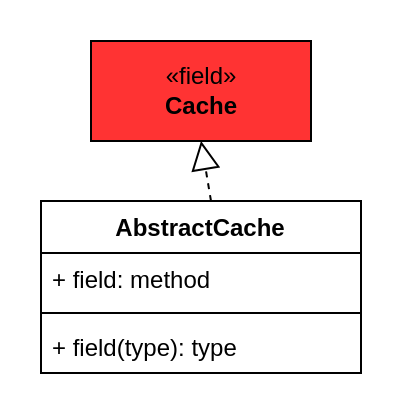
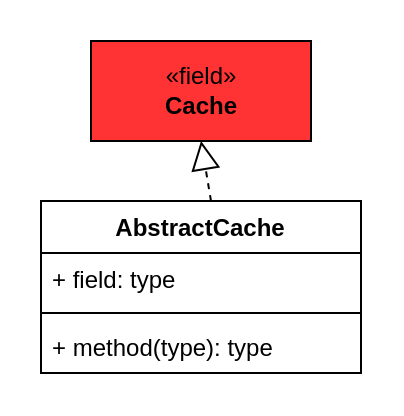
node "+ field: method": label "+ field: method" -> "+ field: type"
node "+ field(type): type": label "+ field(type): type" -> "+ method(type): type"
